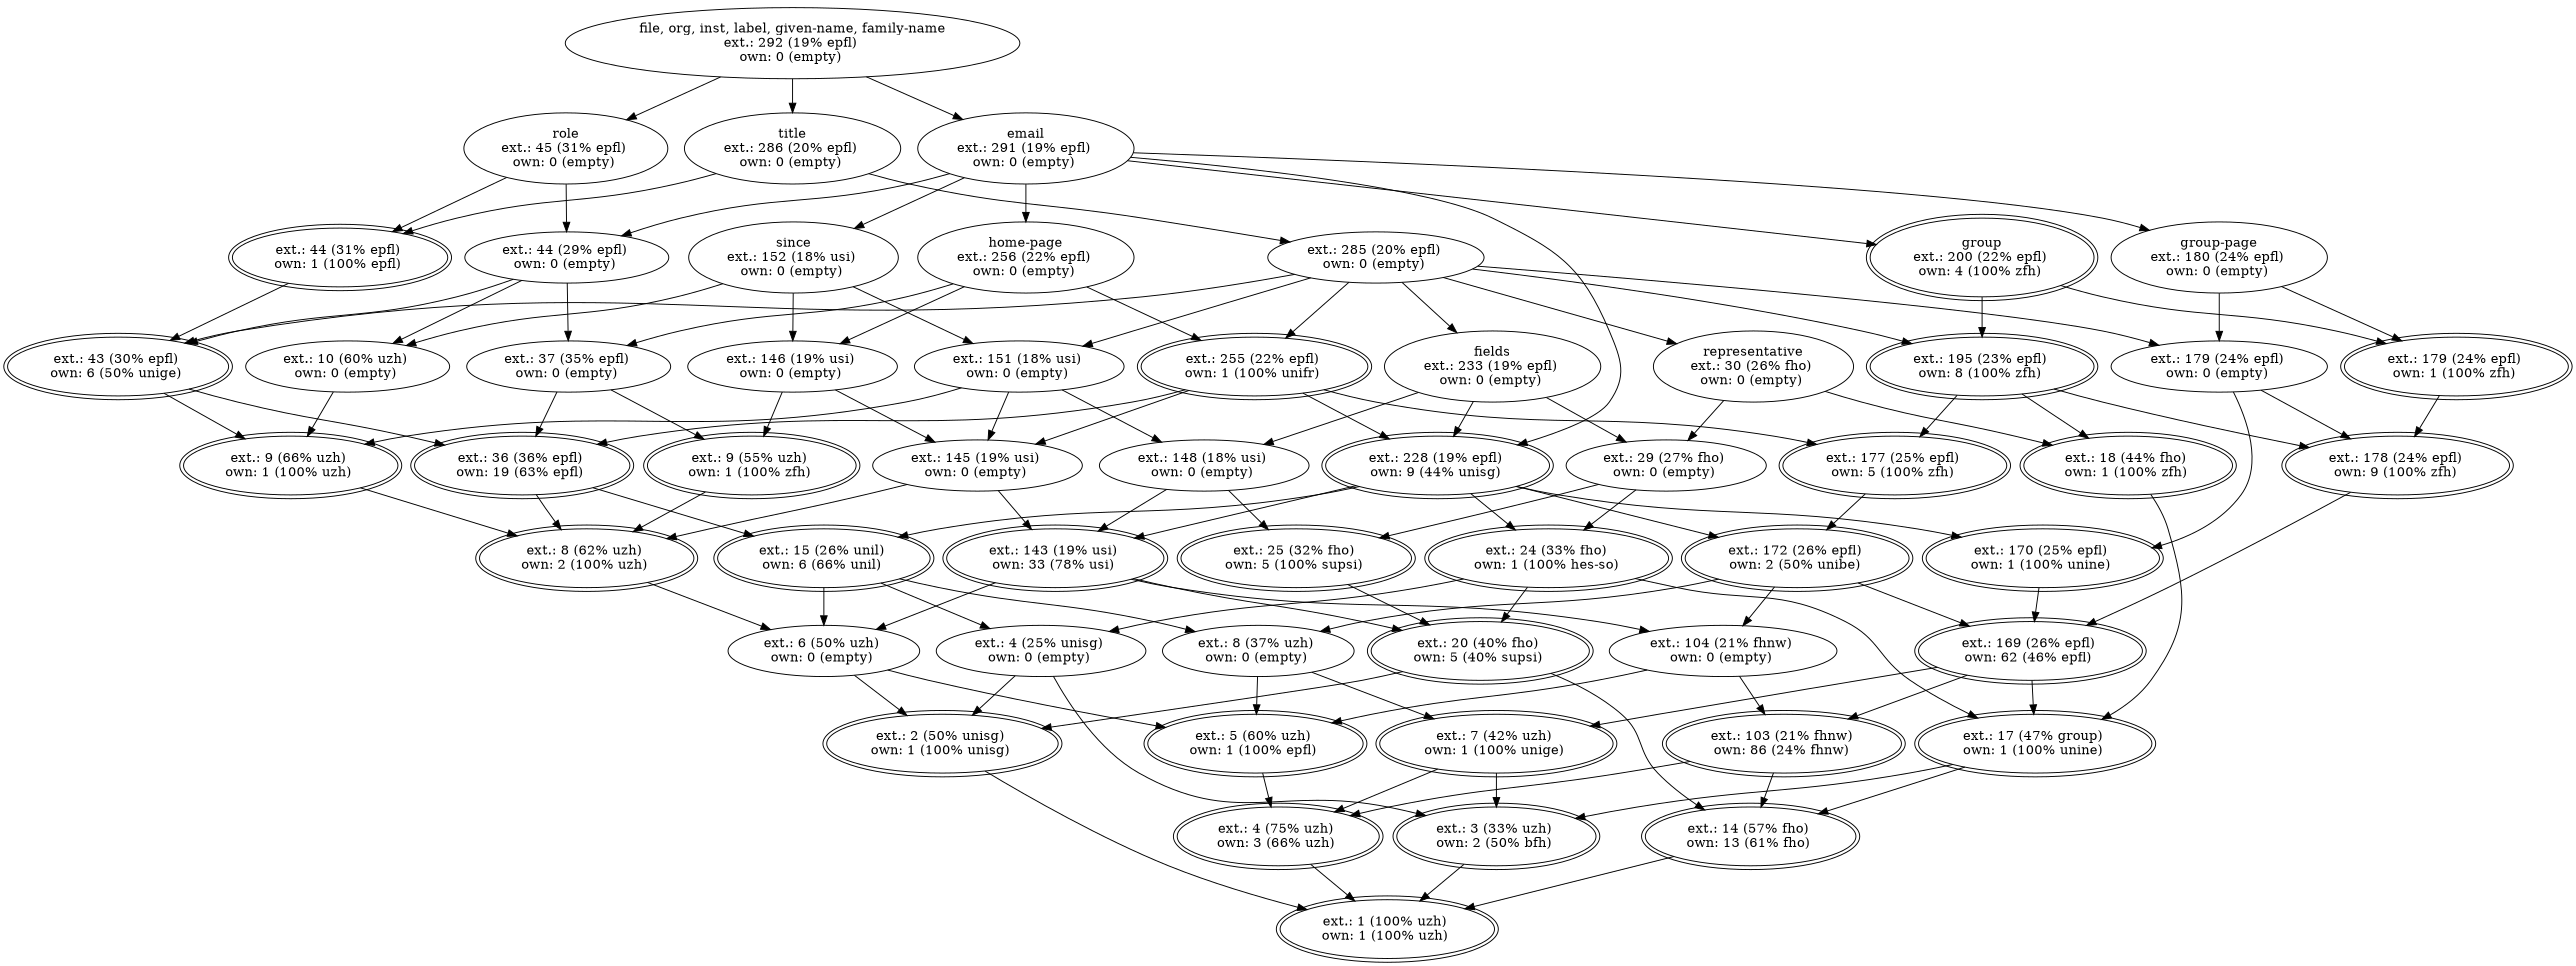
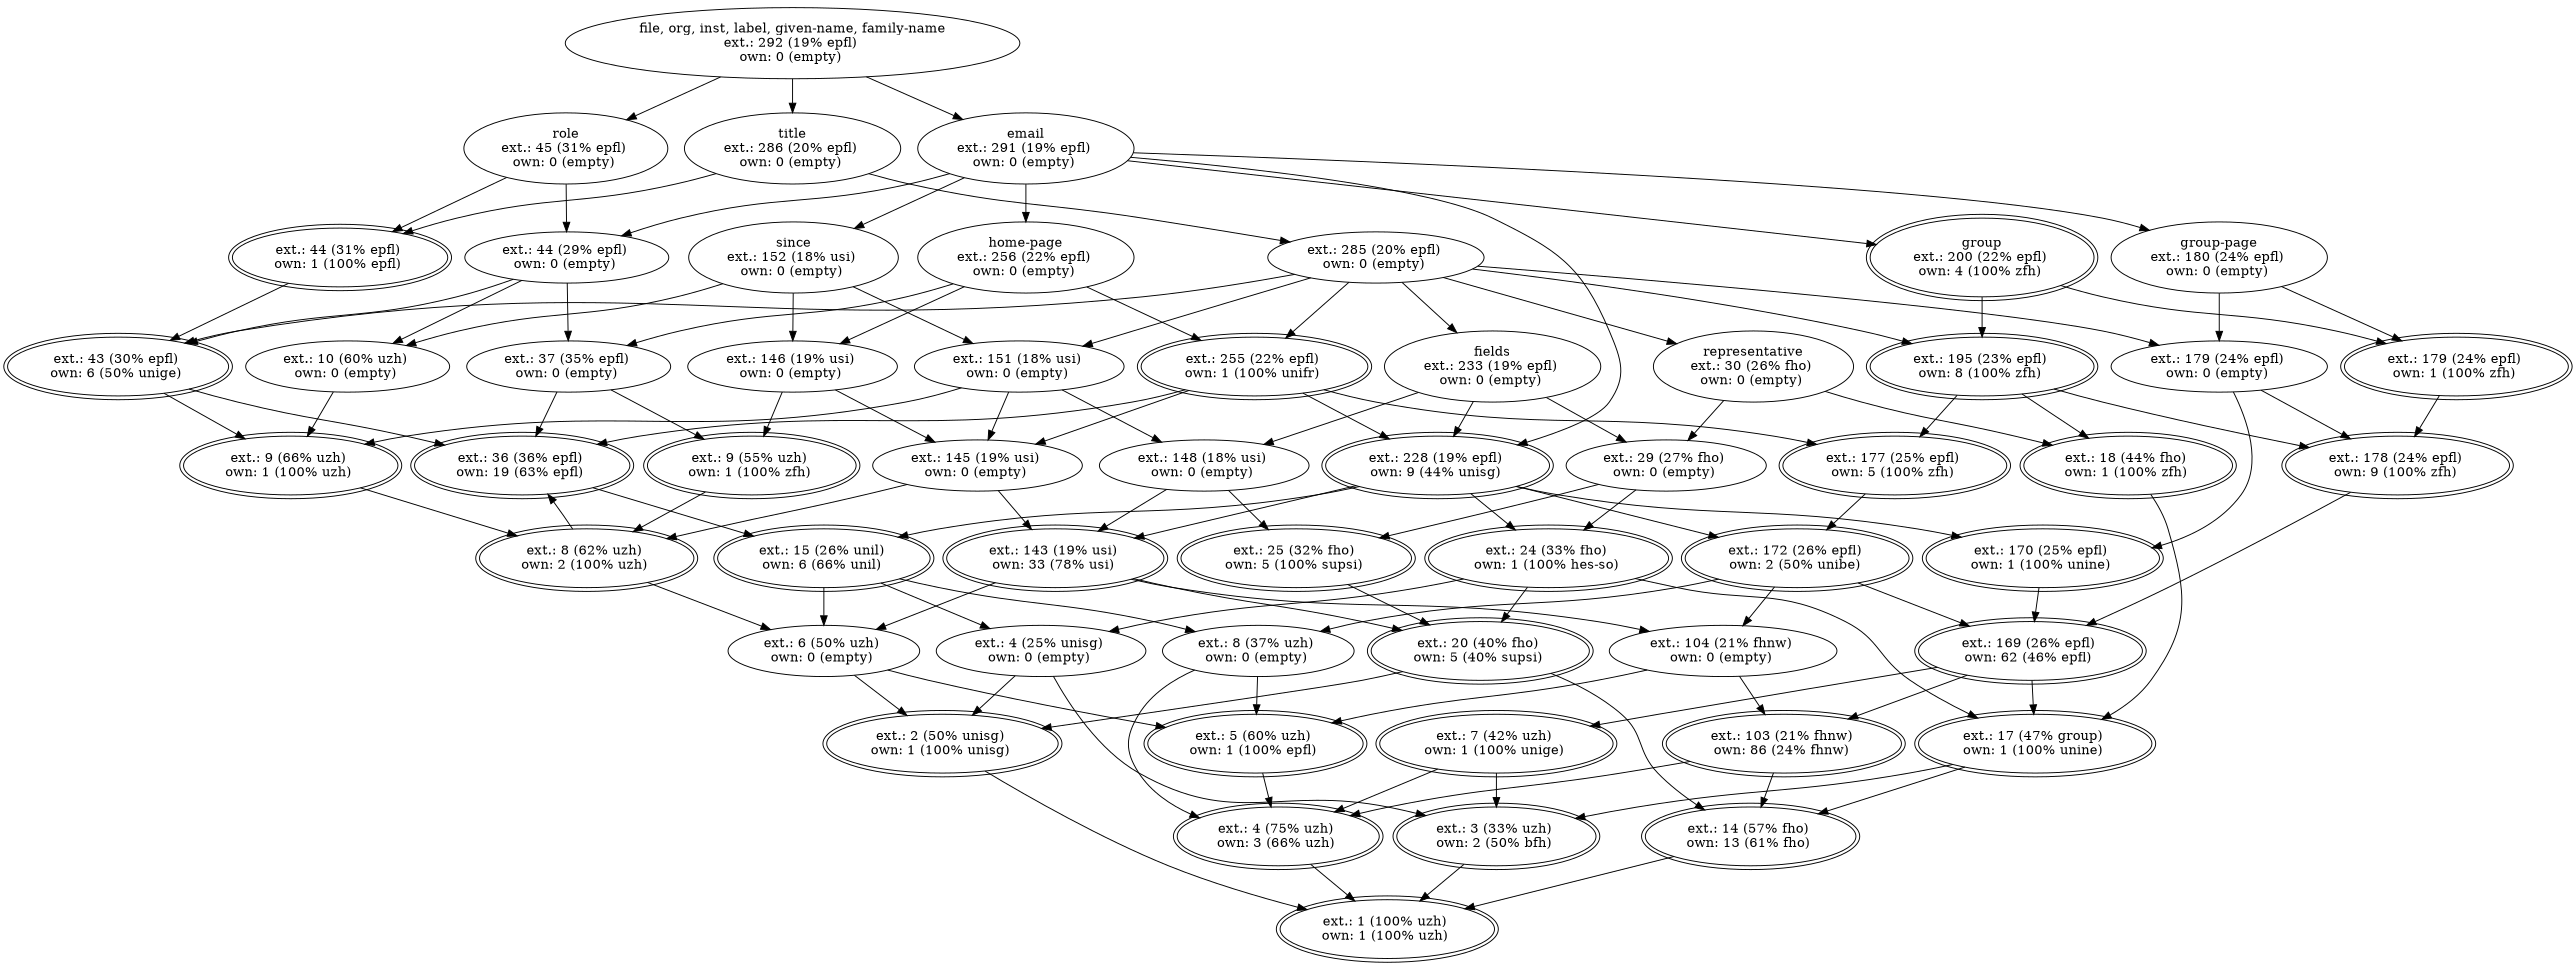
edge "ext.: 36 (36% epfl) own: 19 (63% epfl)" -> "ext.: 8 (62% uzh) own: 2 (100% uzh)": reversed
edge "ext.: 8 (37% uzh) own: 0 (empty)" -> "ext.: 7 (42% uzh) own: 1 (100% unige)": now "ext.: 8 (37% uzh) own: 0 (empty)" -> "ext.: 4 (75% uzh) own: 3 (66% uzh)"
